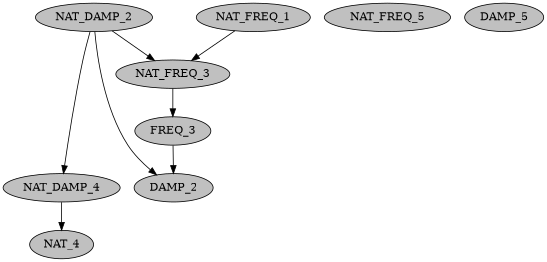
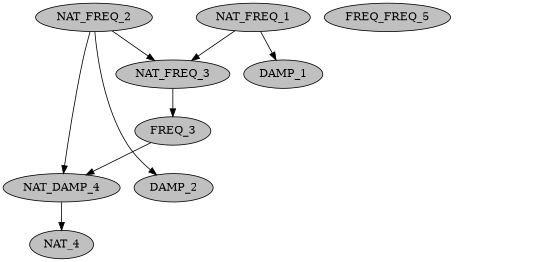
node "NAT_DAMP_2": label "NAT_DAMP_2" -> "NAT_FREQ_2"
node "NAT_FREQ_5": label "NAT_FREQ_5" -> "FREQ_FREQ_5"
node "DAMP_5": removed
node "DAMP_1": added
edge "FREQ_3" -> "DAMP_2": now "FREQ_3" -> "NAT_DAMP_4"
